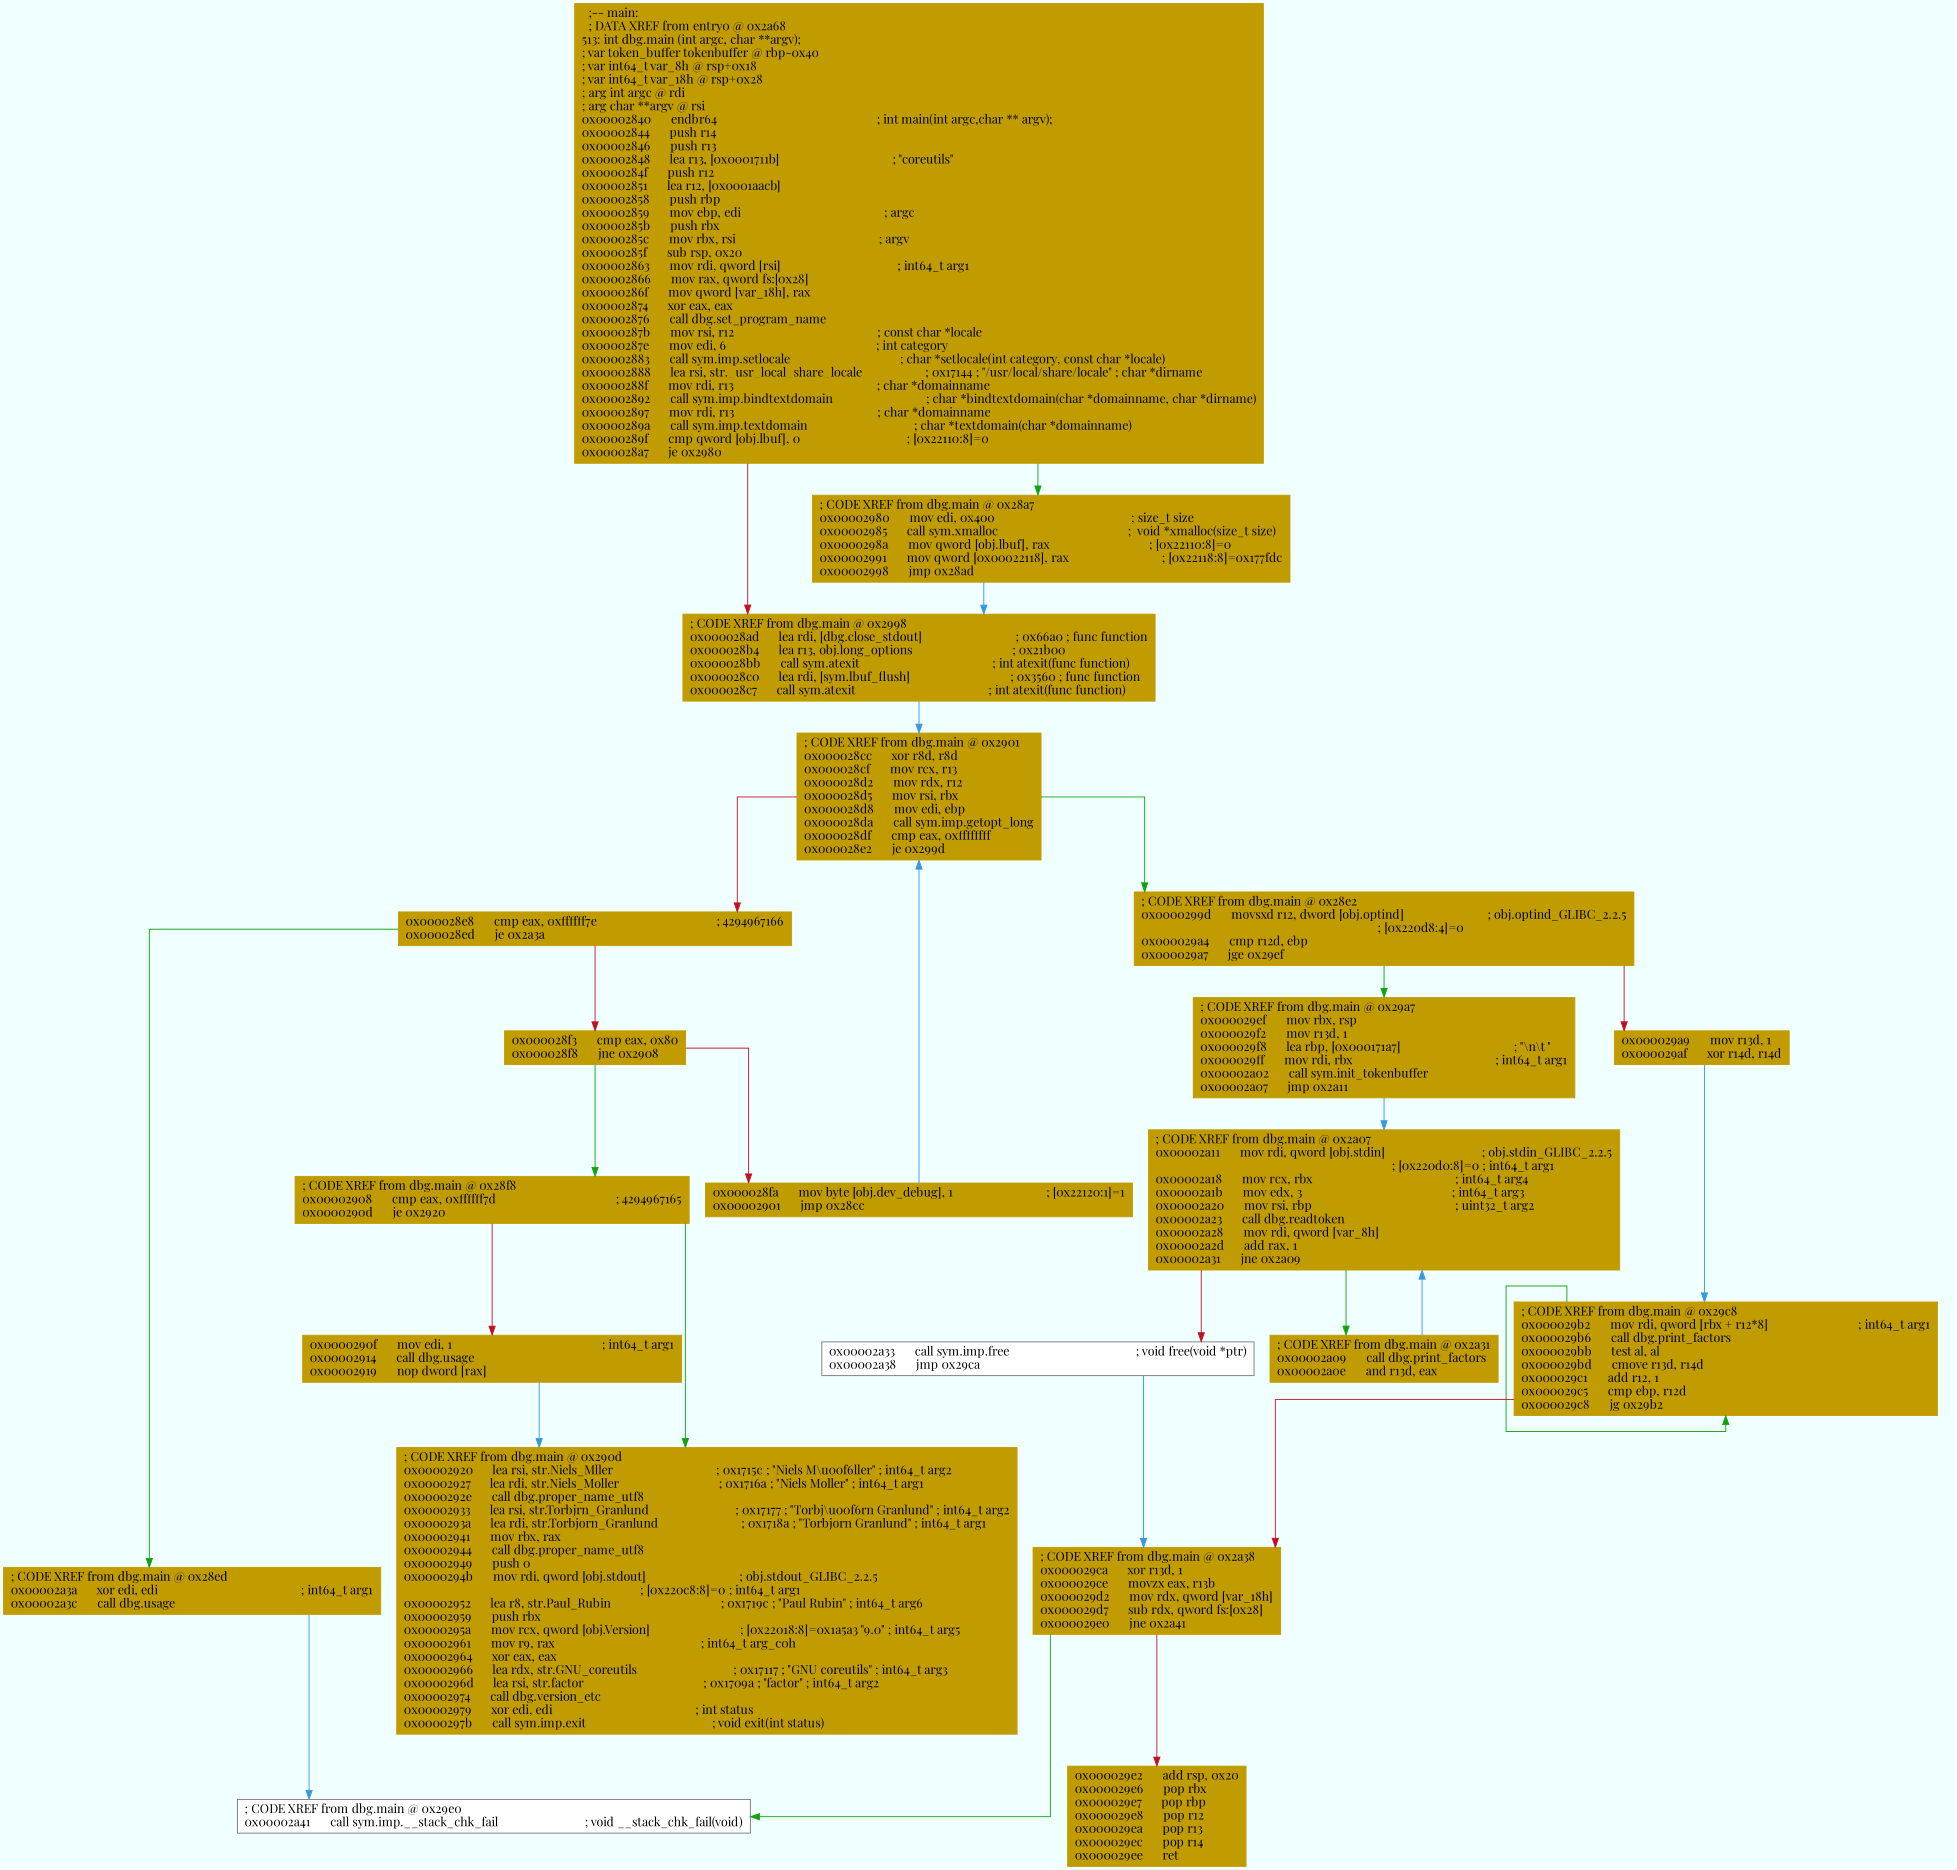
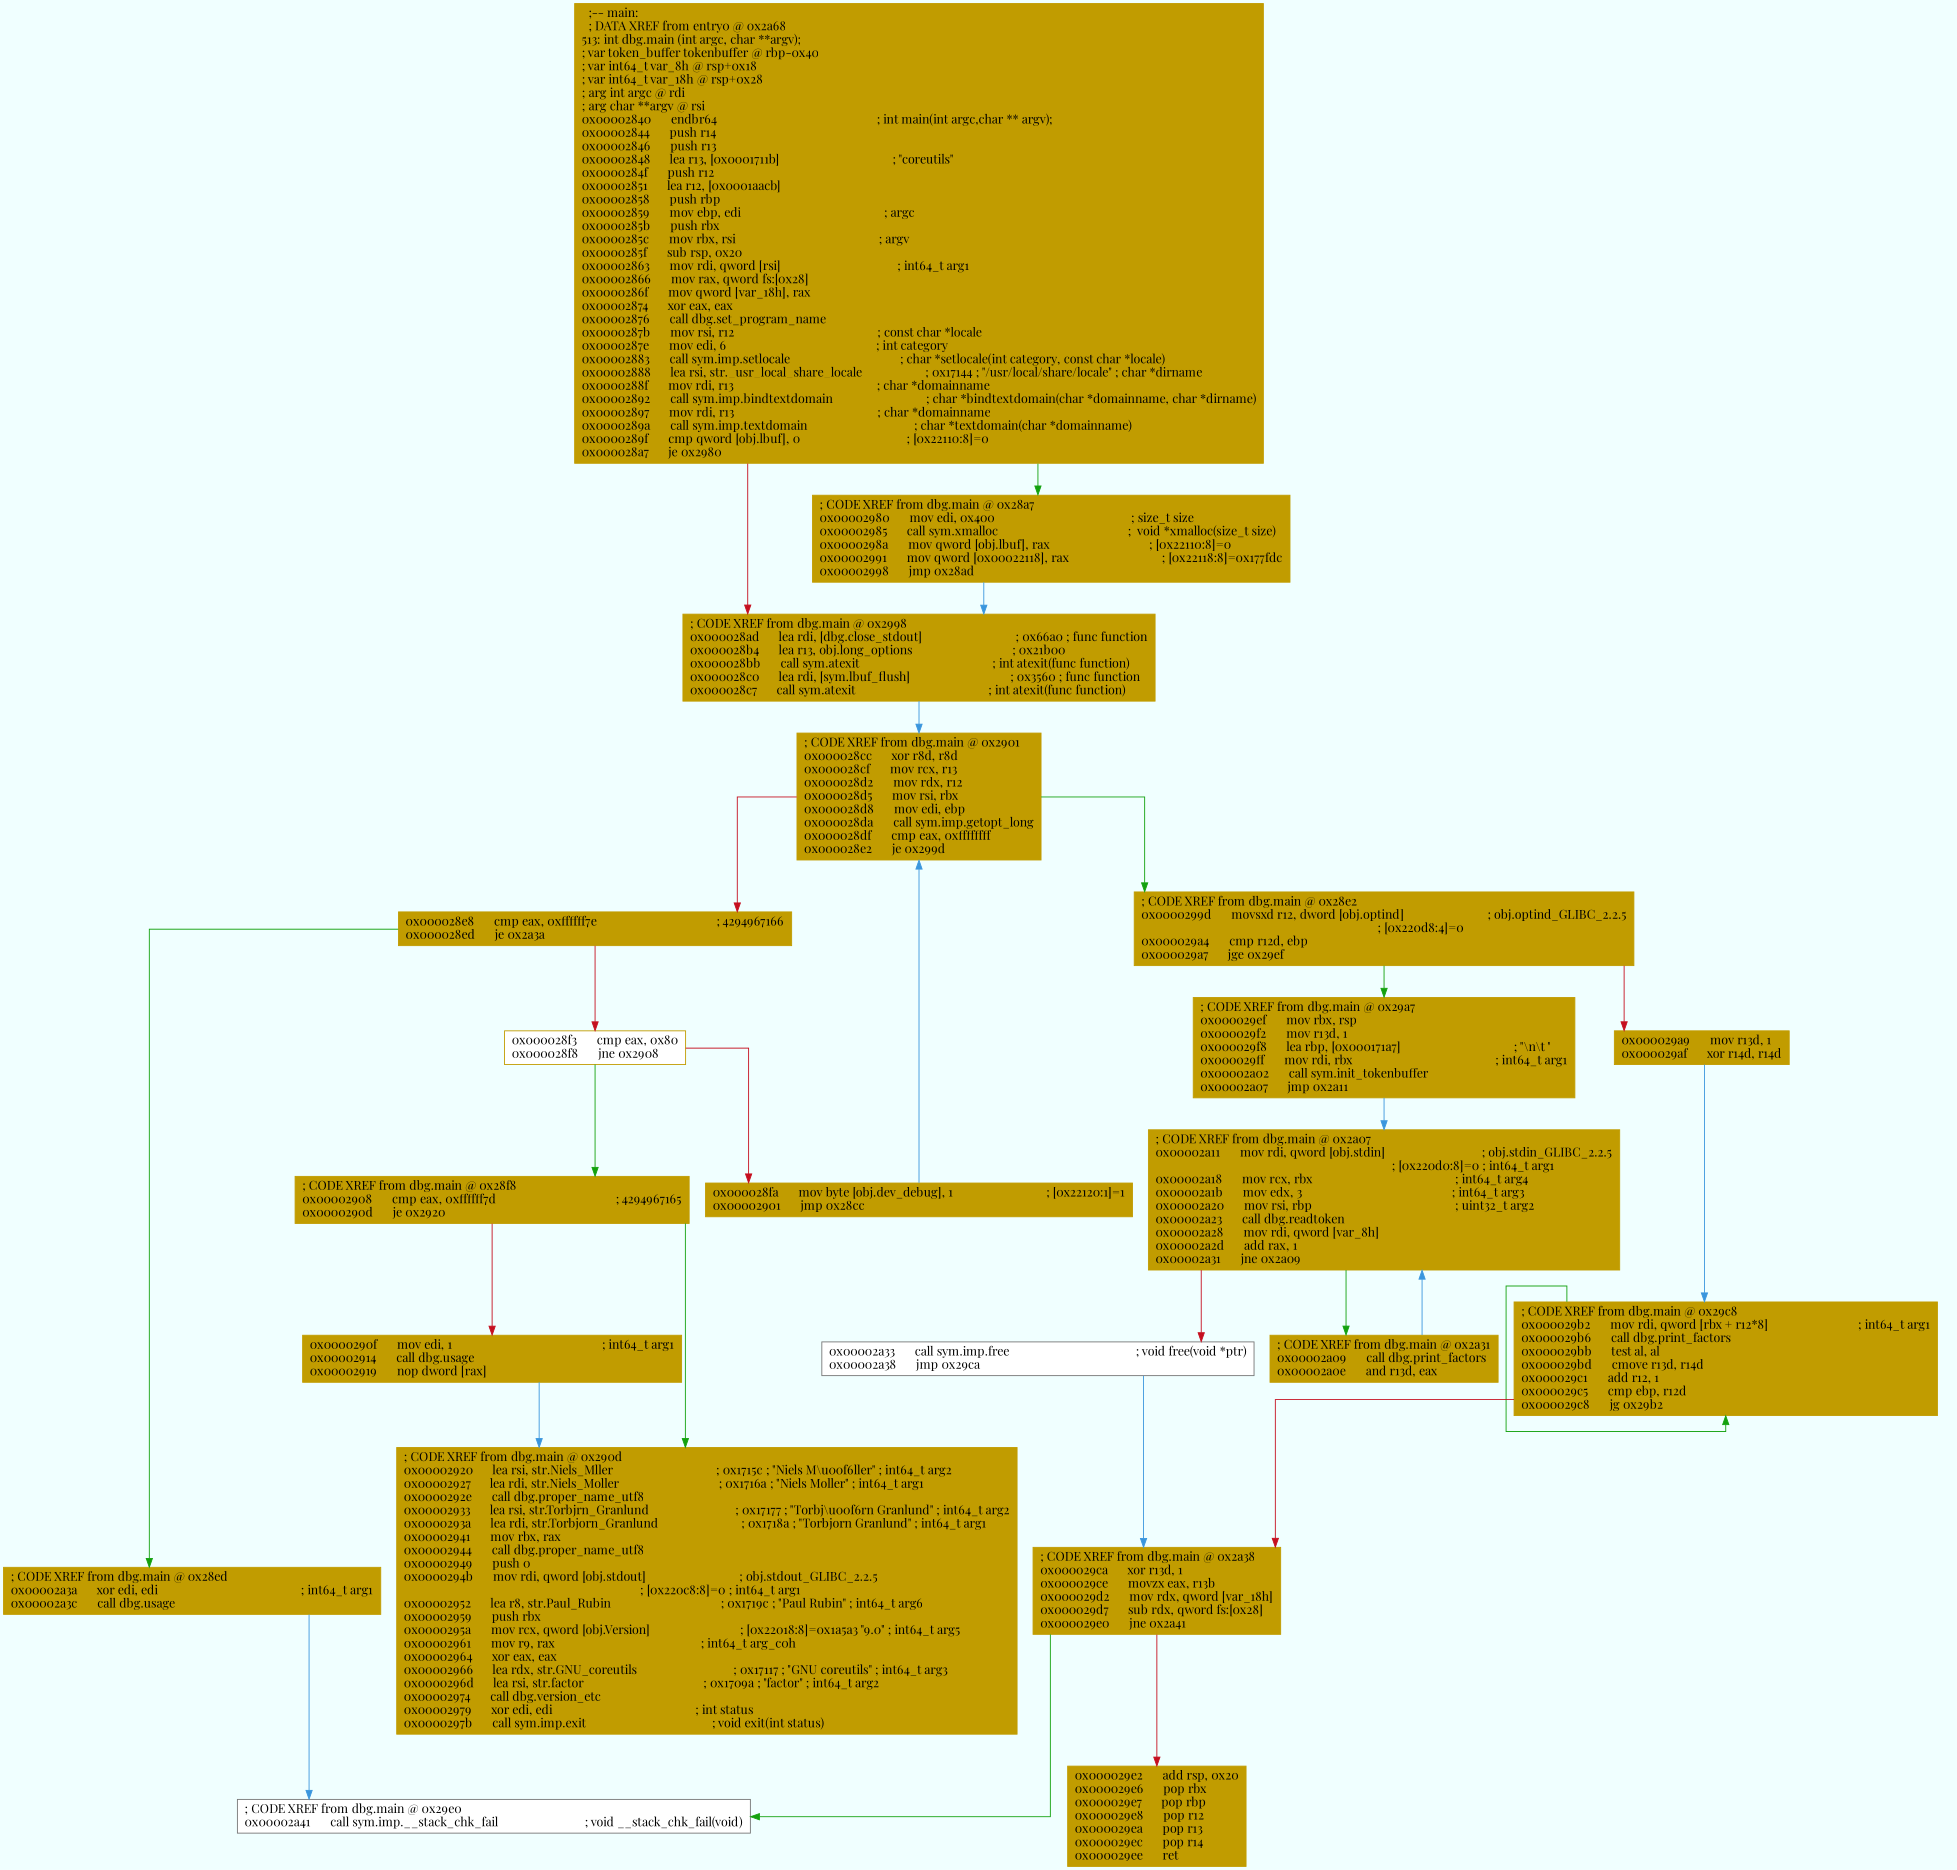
node "0x000028f3      cmp eax, 0x80 0x000028f8      jne 0x2908": fillcolor #c19c00 -> white
